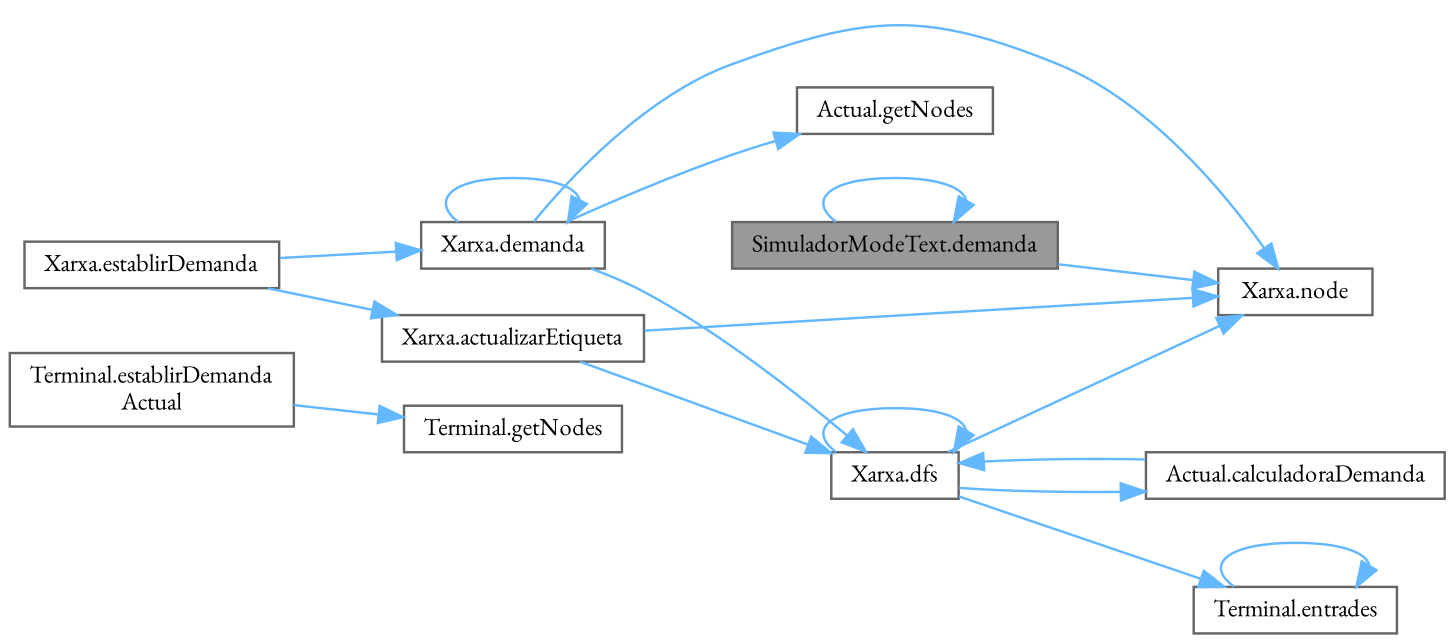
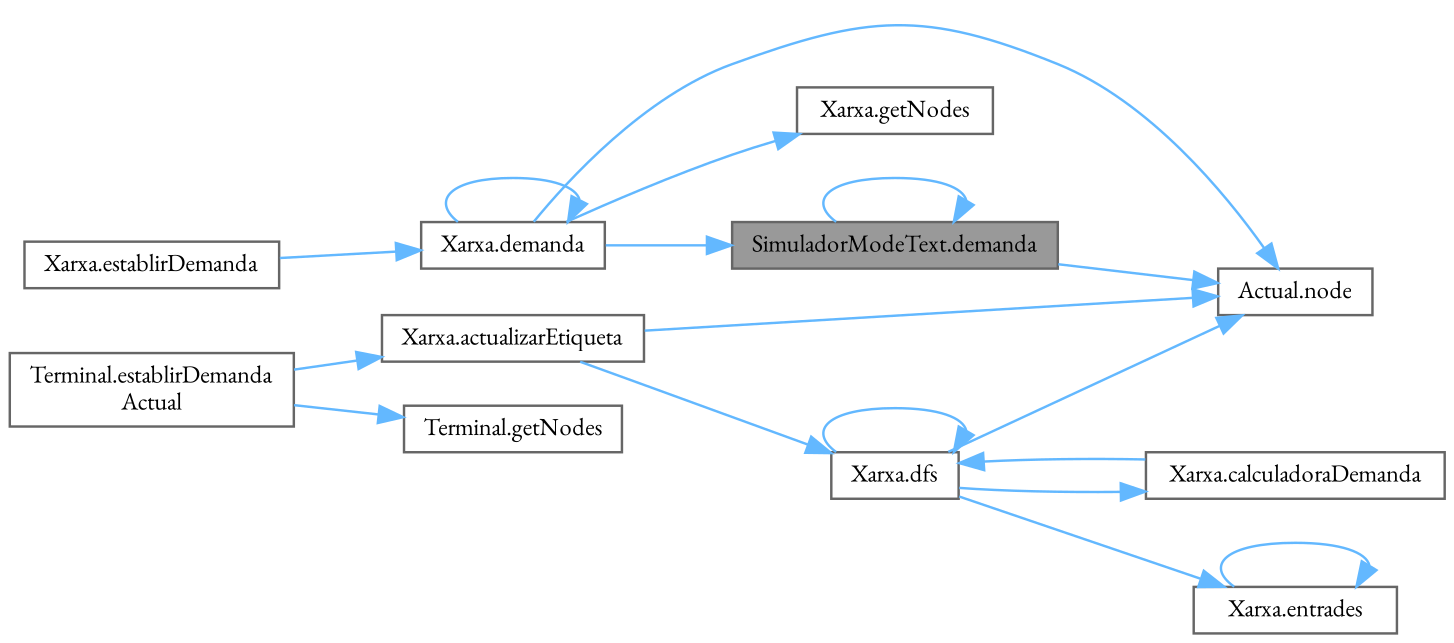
node "Actual.getNodes": label "Actual.getNodes" -> "Xarxa.getNodes"
node "Xarxa.node": label "Xarxa.node" -> "Actual.node"
edge "Xarxa.establirDemanda" -> "Xarxa.actualizarEtiqueta": now "Terminal.establirDemanda Actual" -> "Xarxa.actualizarEtiqueta"
edge "Xarxa.demanda" -> "Xarxa.dfs": now "Xarxa.demanda" -> "SimuladorModeText.demanda"
node "Actual.calculadoraDemanda": label "Actual.calculadoraDemanda" -> "Xarxa.calculadoraDemanda"
node "Terminal.entrades": label "Terminal.entrades" -> "Xarxa.entrades"
